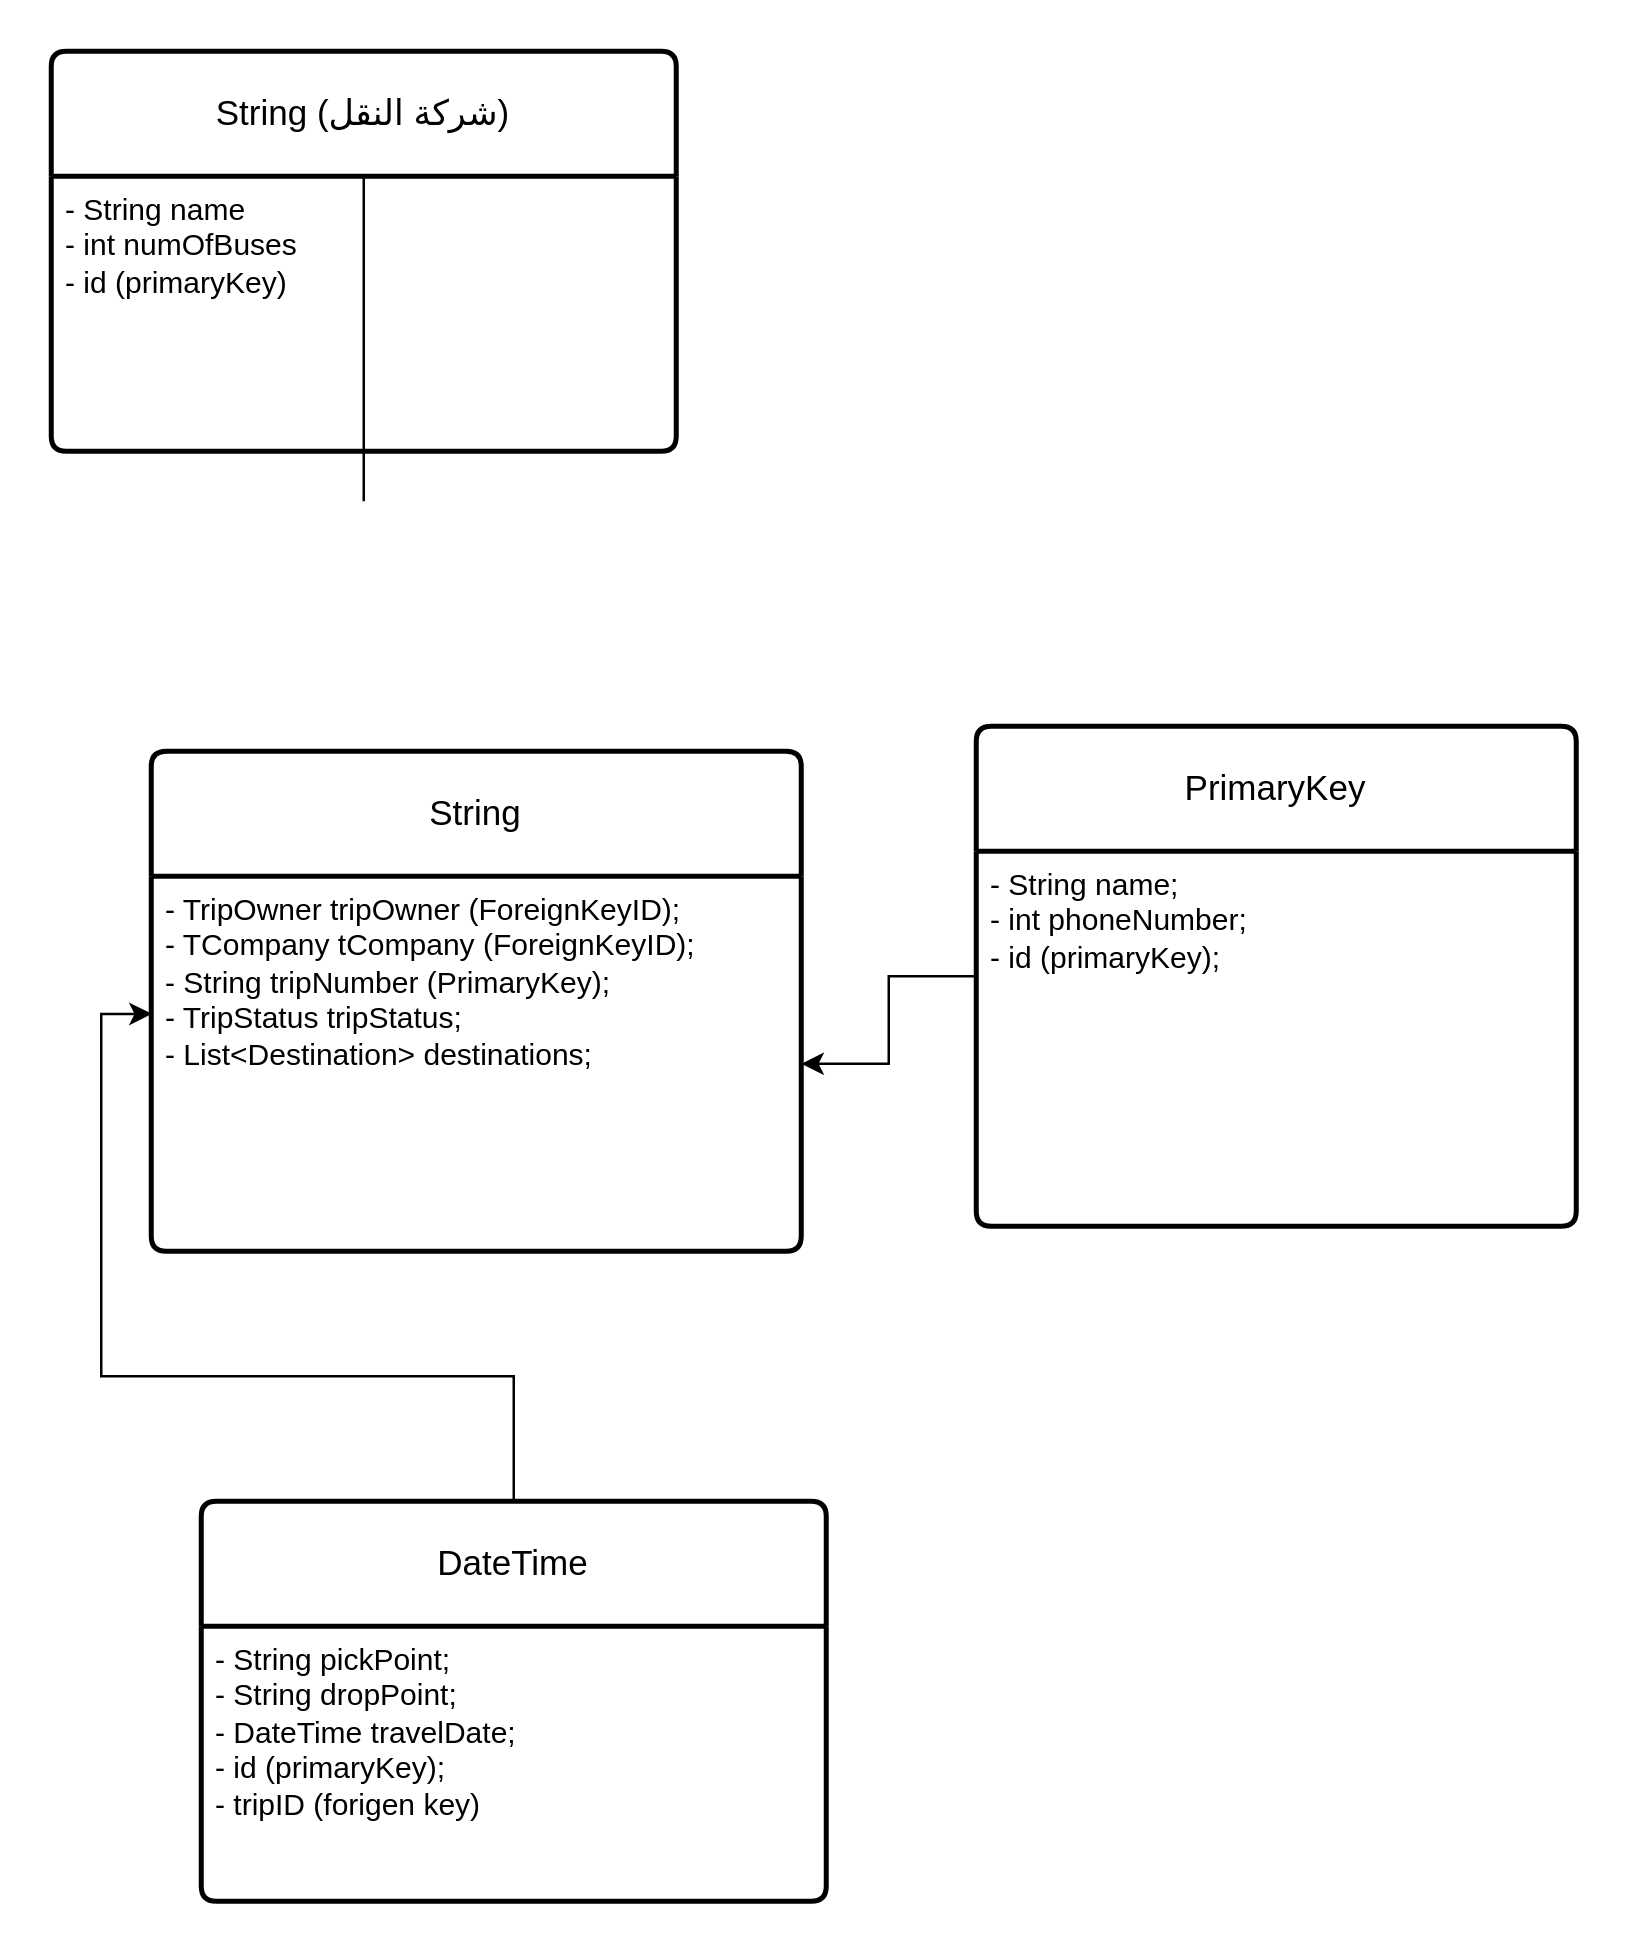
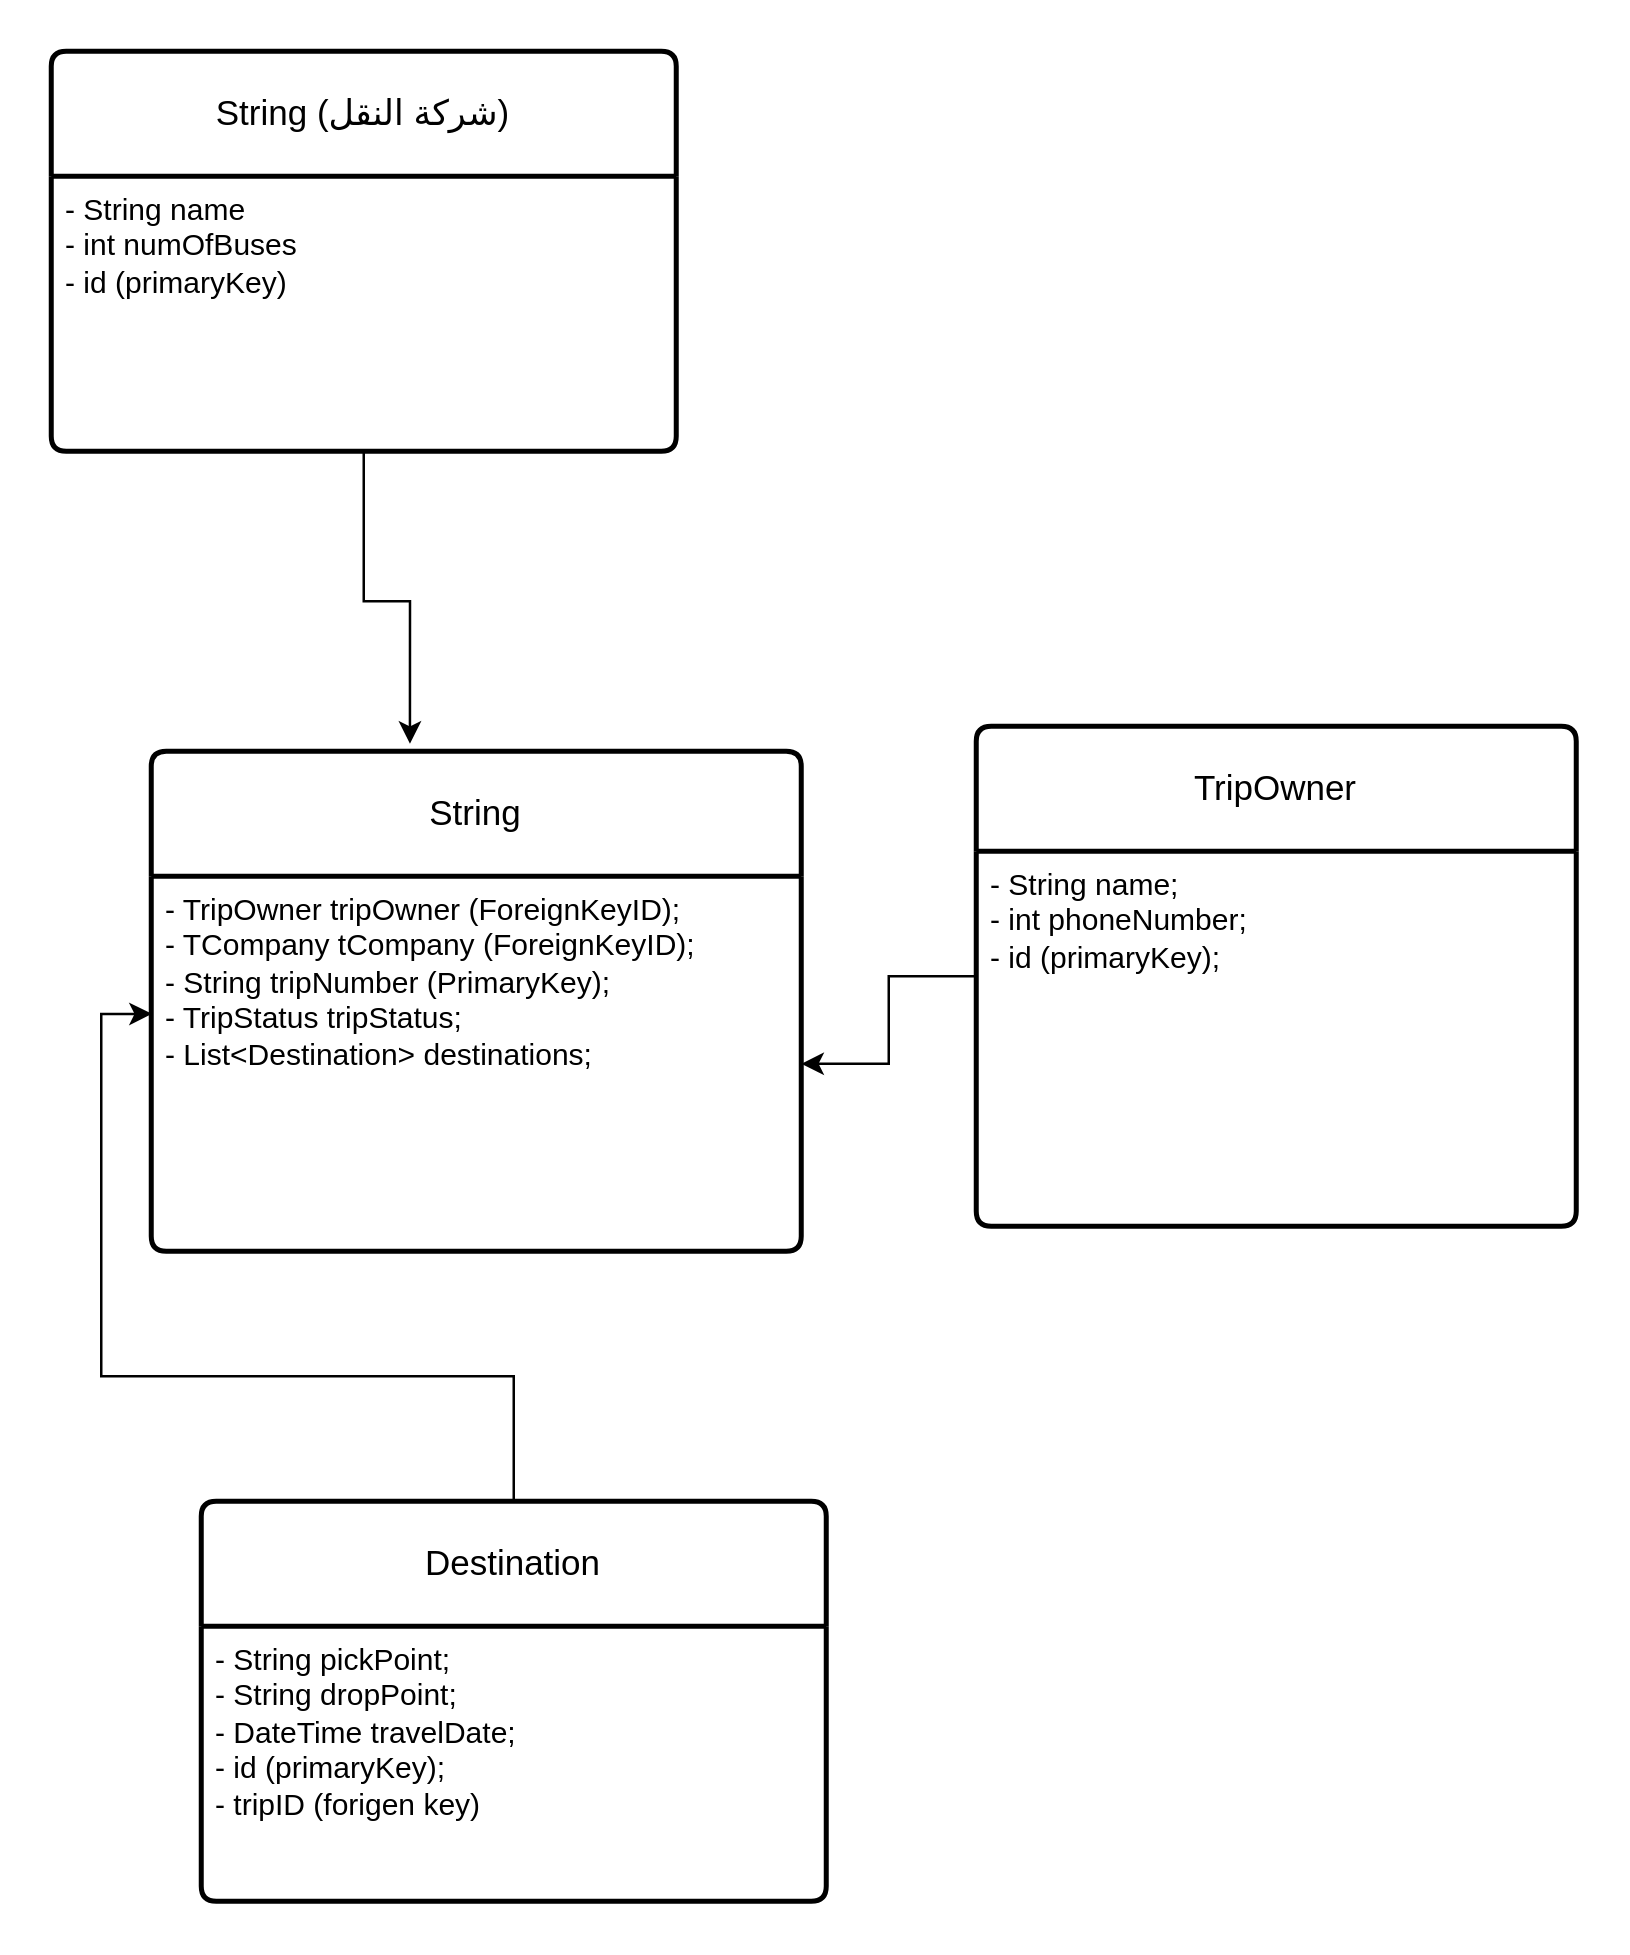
edge "String (شركة النقل)" -> "- String name - int numOfBuses - id (primaryKey)": now "String (شركة النقل)" -> "String"
node "PrimaryKey": label "PrimaryKey" -> "TripOwner"
node "DateTime": label "DateTime" -> "Destination"
